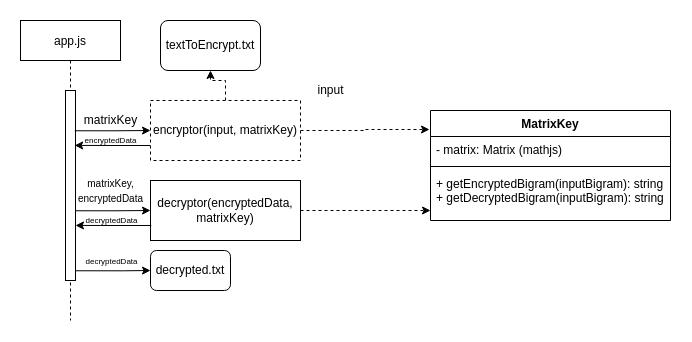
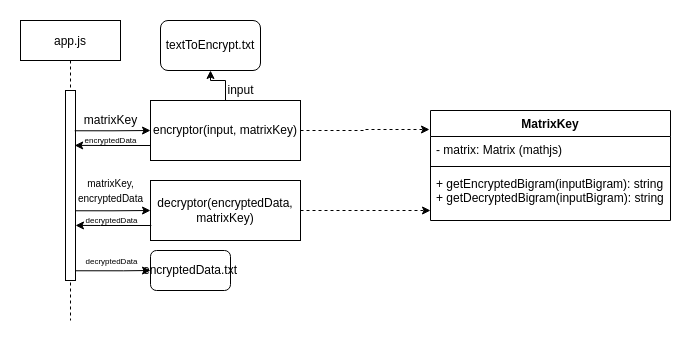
edge "encryptor(input, matrixKey)" -> "textToEncrypt.txt": style dashed -> solid
node "input": moved (331, 91) -> (241, 91)
node "encryptor(input, matrixKey)": style dashed -> solid
node "decrypted.txt": label "decrypted.txt" -> "encryptedData.txt"
